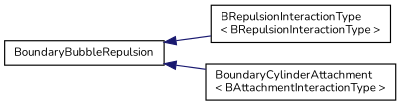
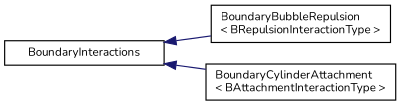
node "BRepulsionInteractionType < BRepulsionInteractionType >": label "BRepulsionInteractionType < BRepulsionInteractionType >" -> "BoundaryBubbleRepulsion < BRepulsionInteractionType >"
node "BoundaryBubbleRepulsion": label "BoundaryBubbleRepulsion" -> "BoundaryInteractions"
